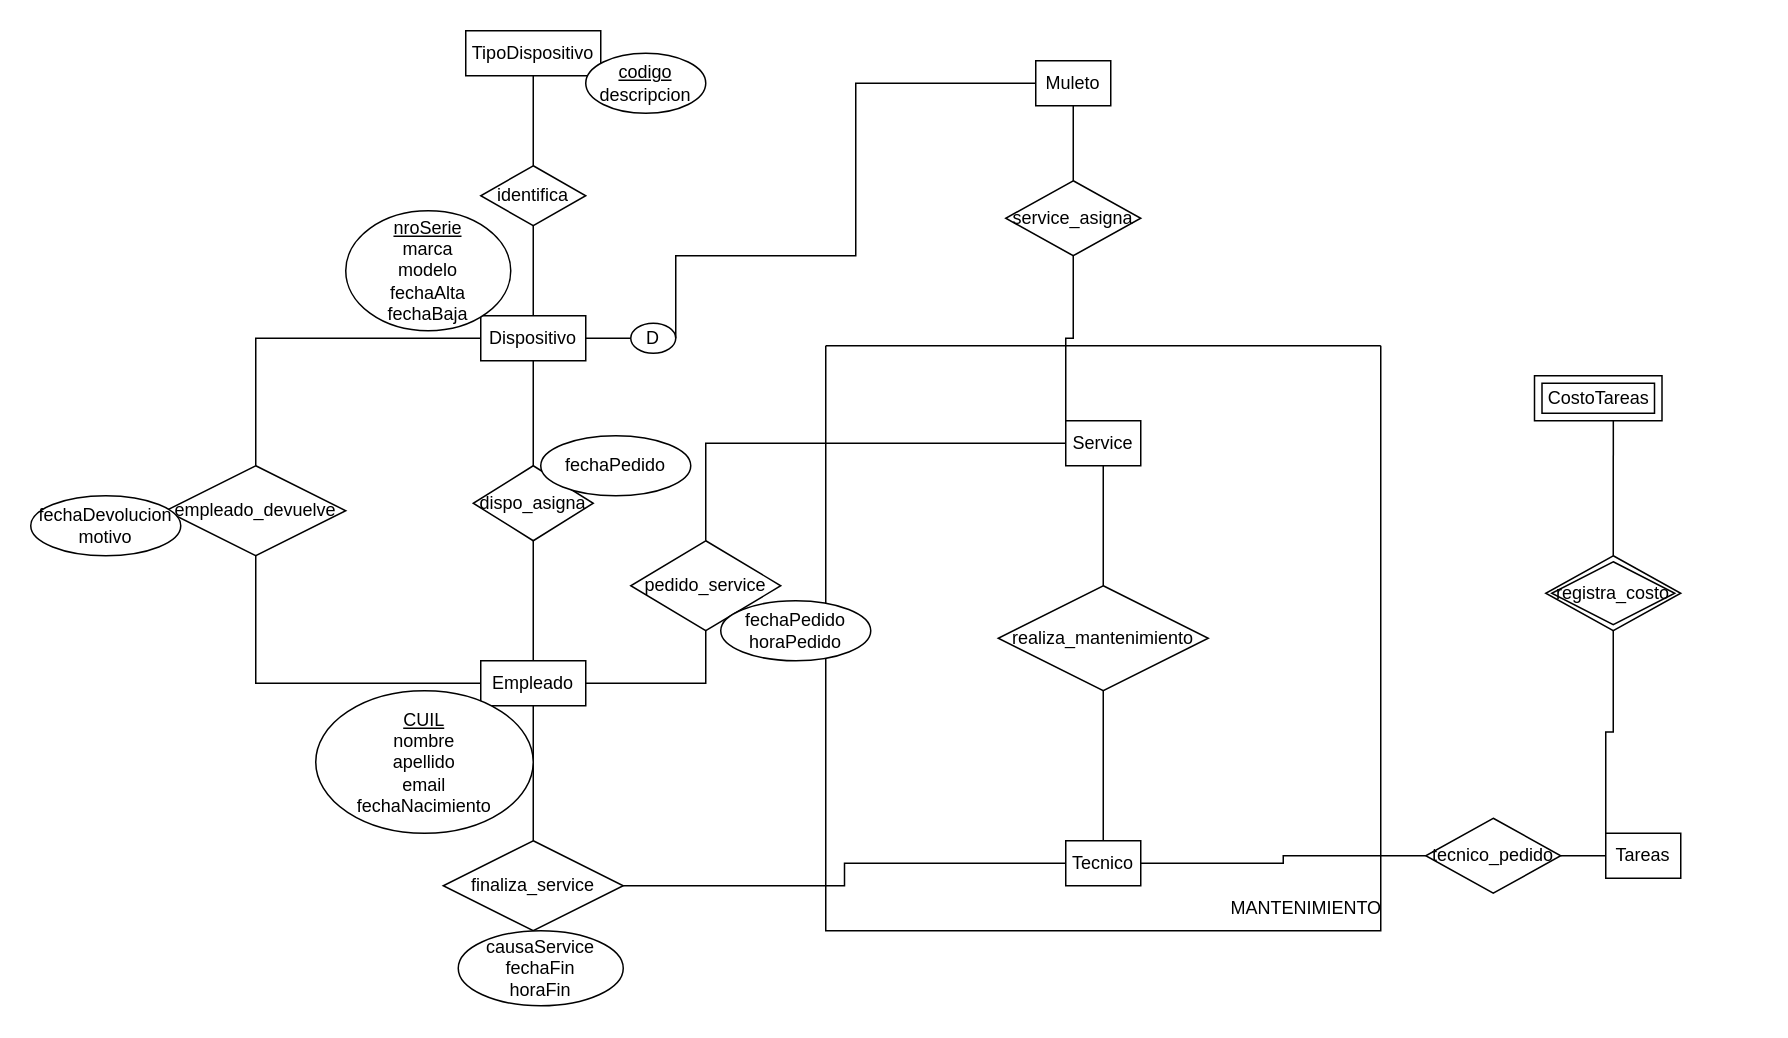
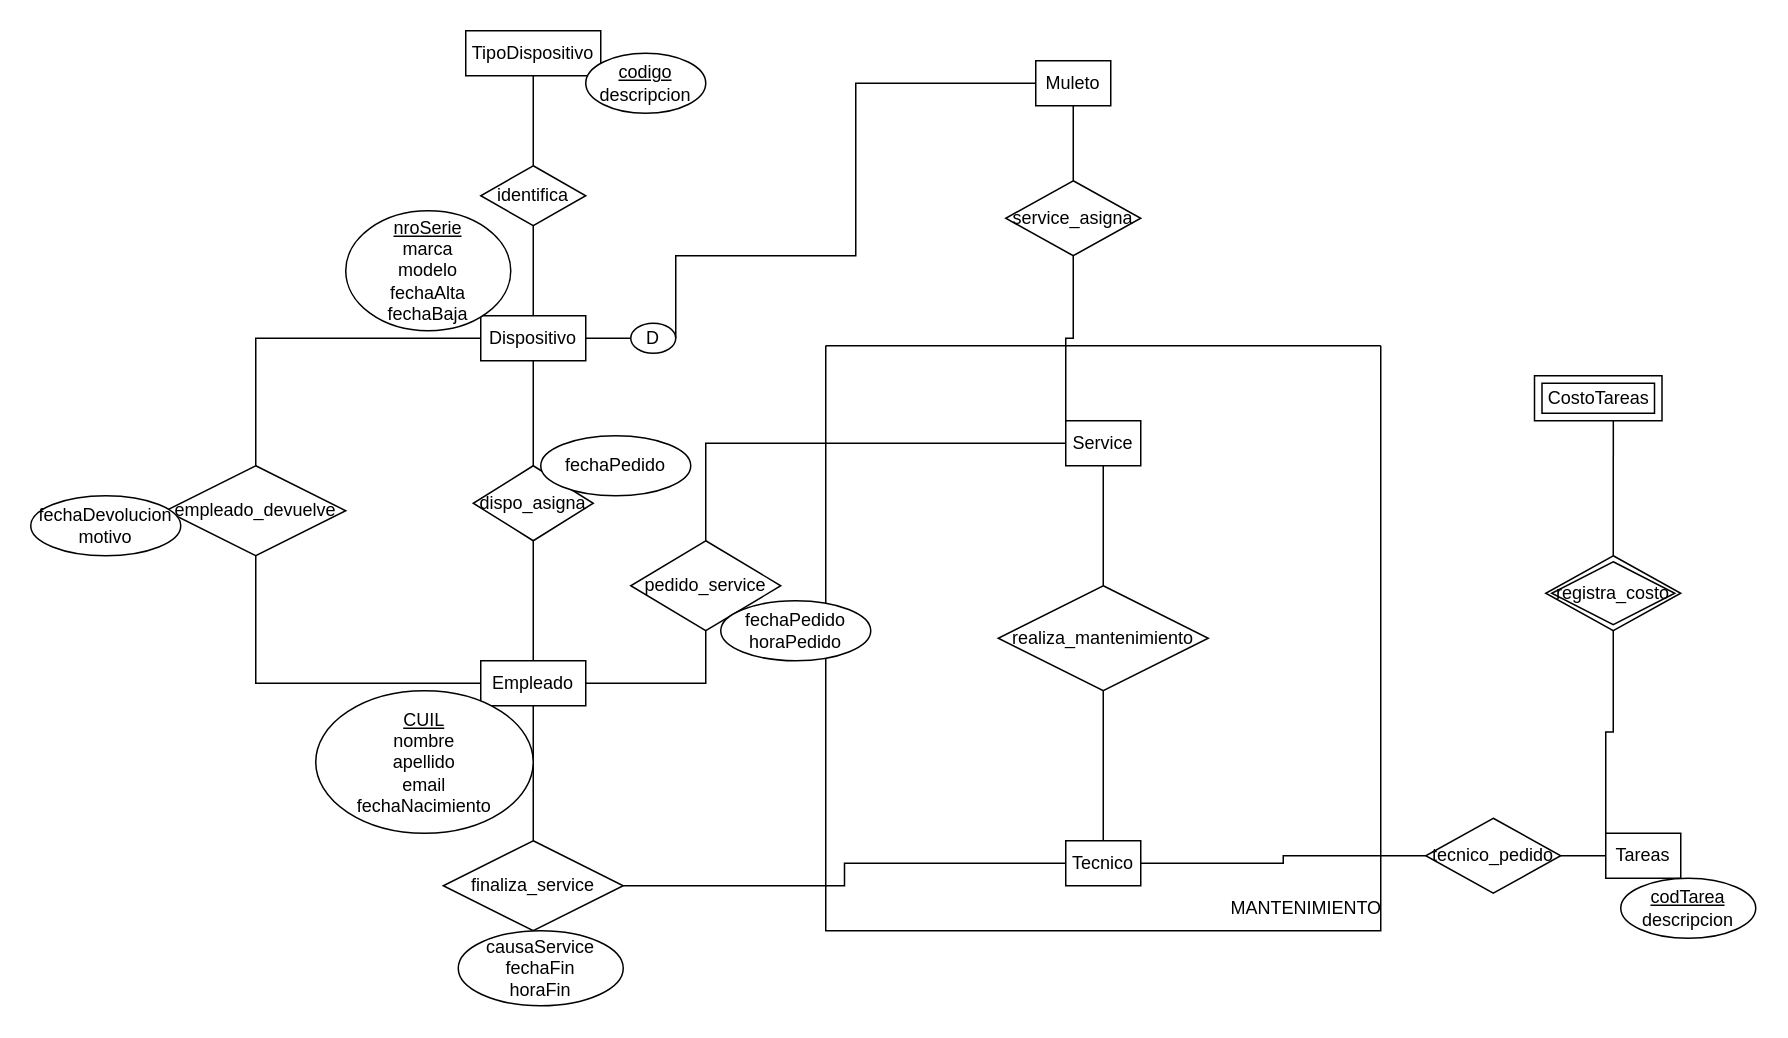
node "codTarea descripcion": added
